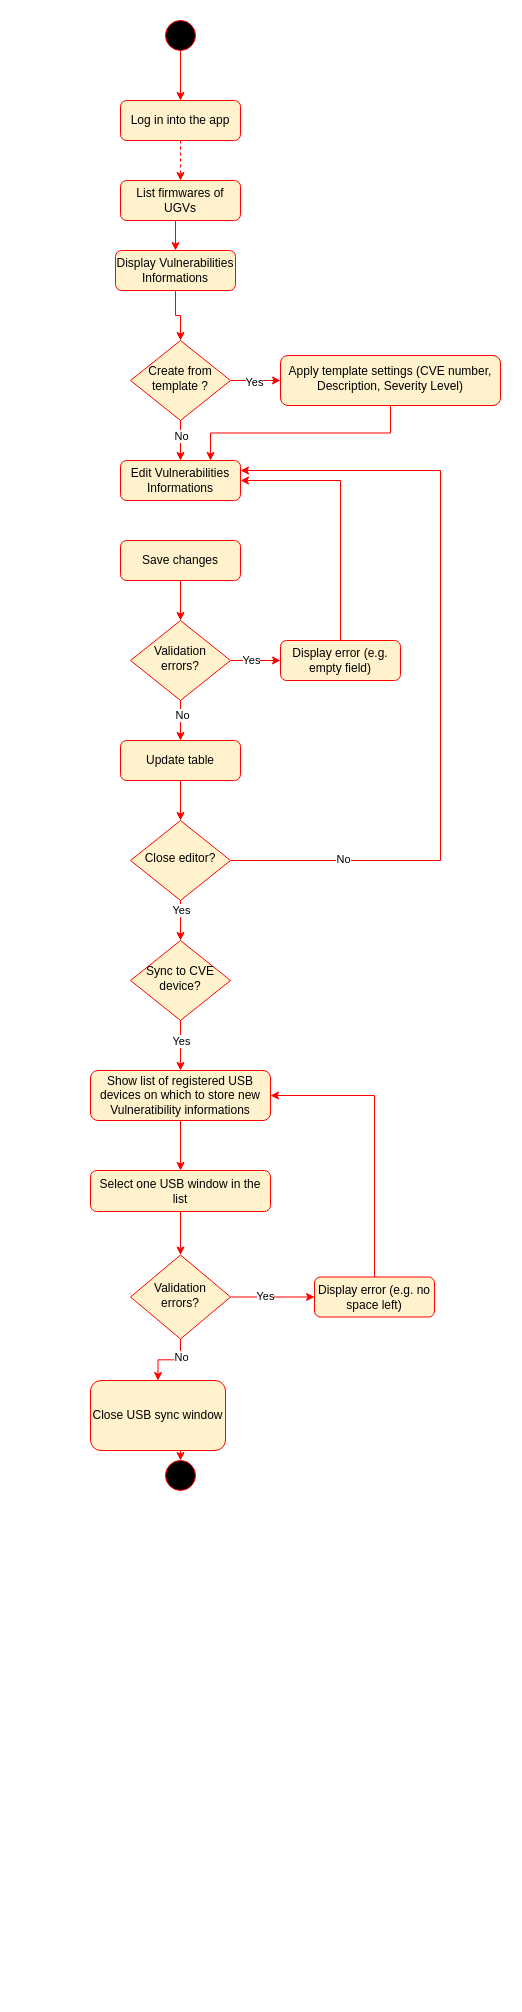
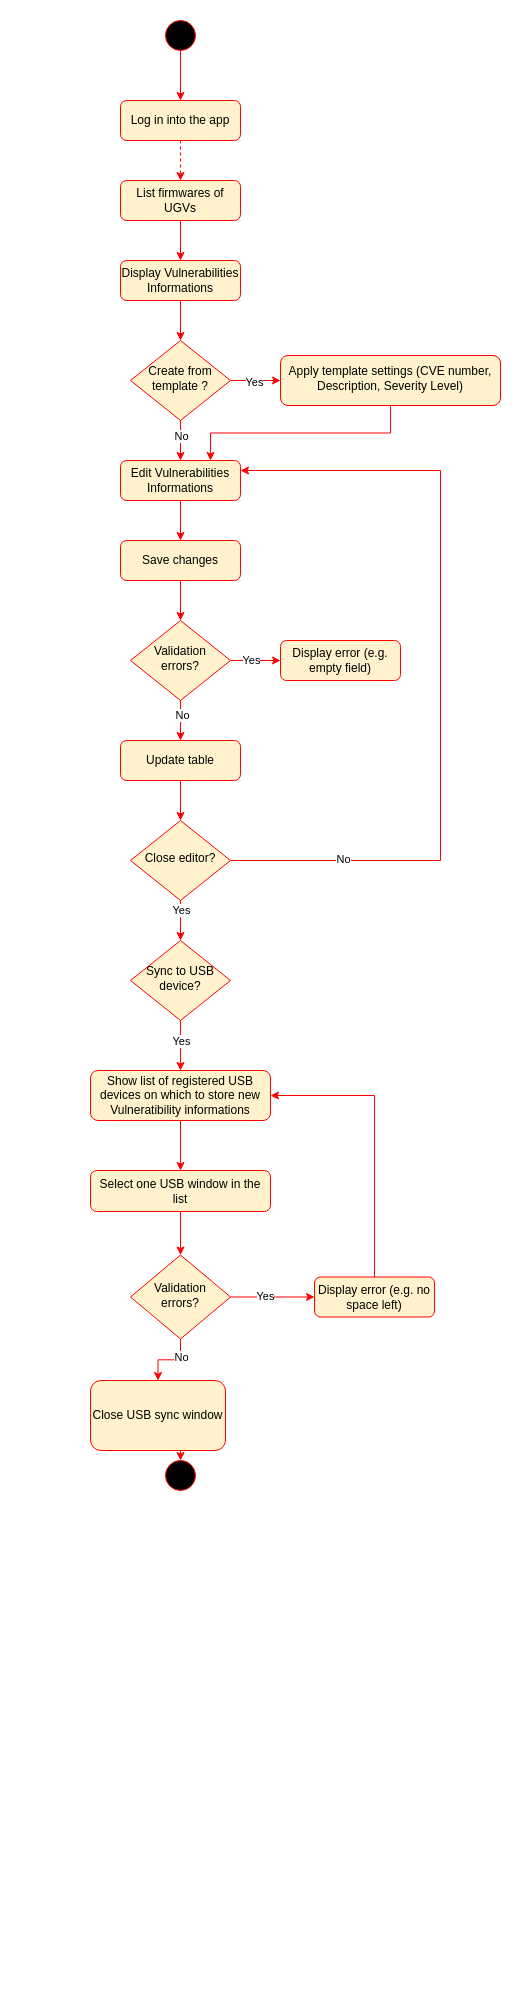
node "Display Vulnerabilities Informations": moved (176, 271) -> (181, 281)
edge "Display error (e.g. empty field)" -> "Edit Vulnerabilities Informations": removed
edge "Edit Vulnerabilities Informations" -> "Save changes": added
node "Sync to CVE device?": label "Sync to CVE device?" -> "Sync to USB device?"
